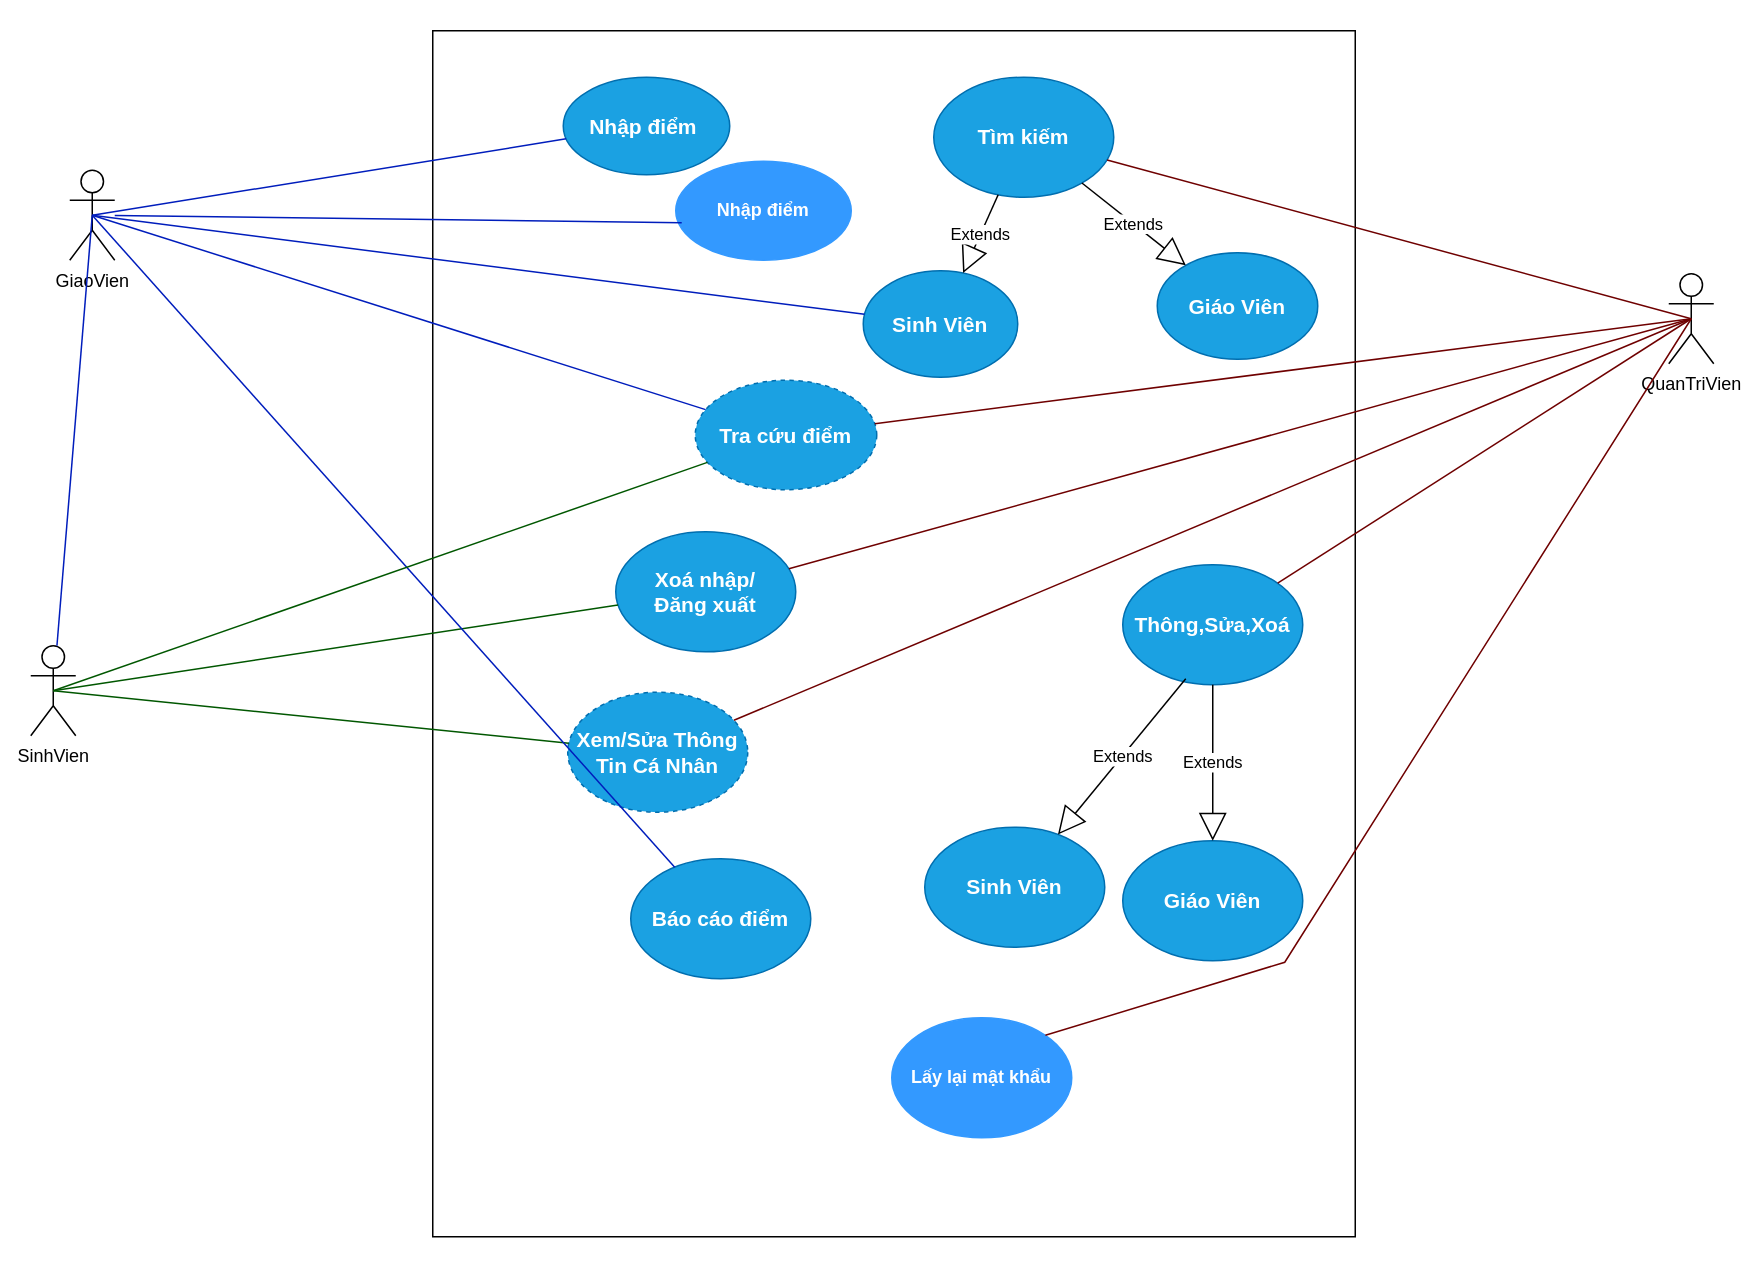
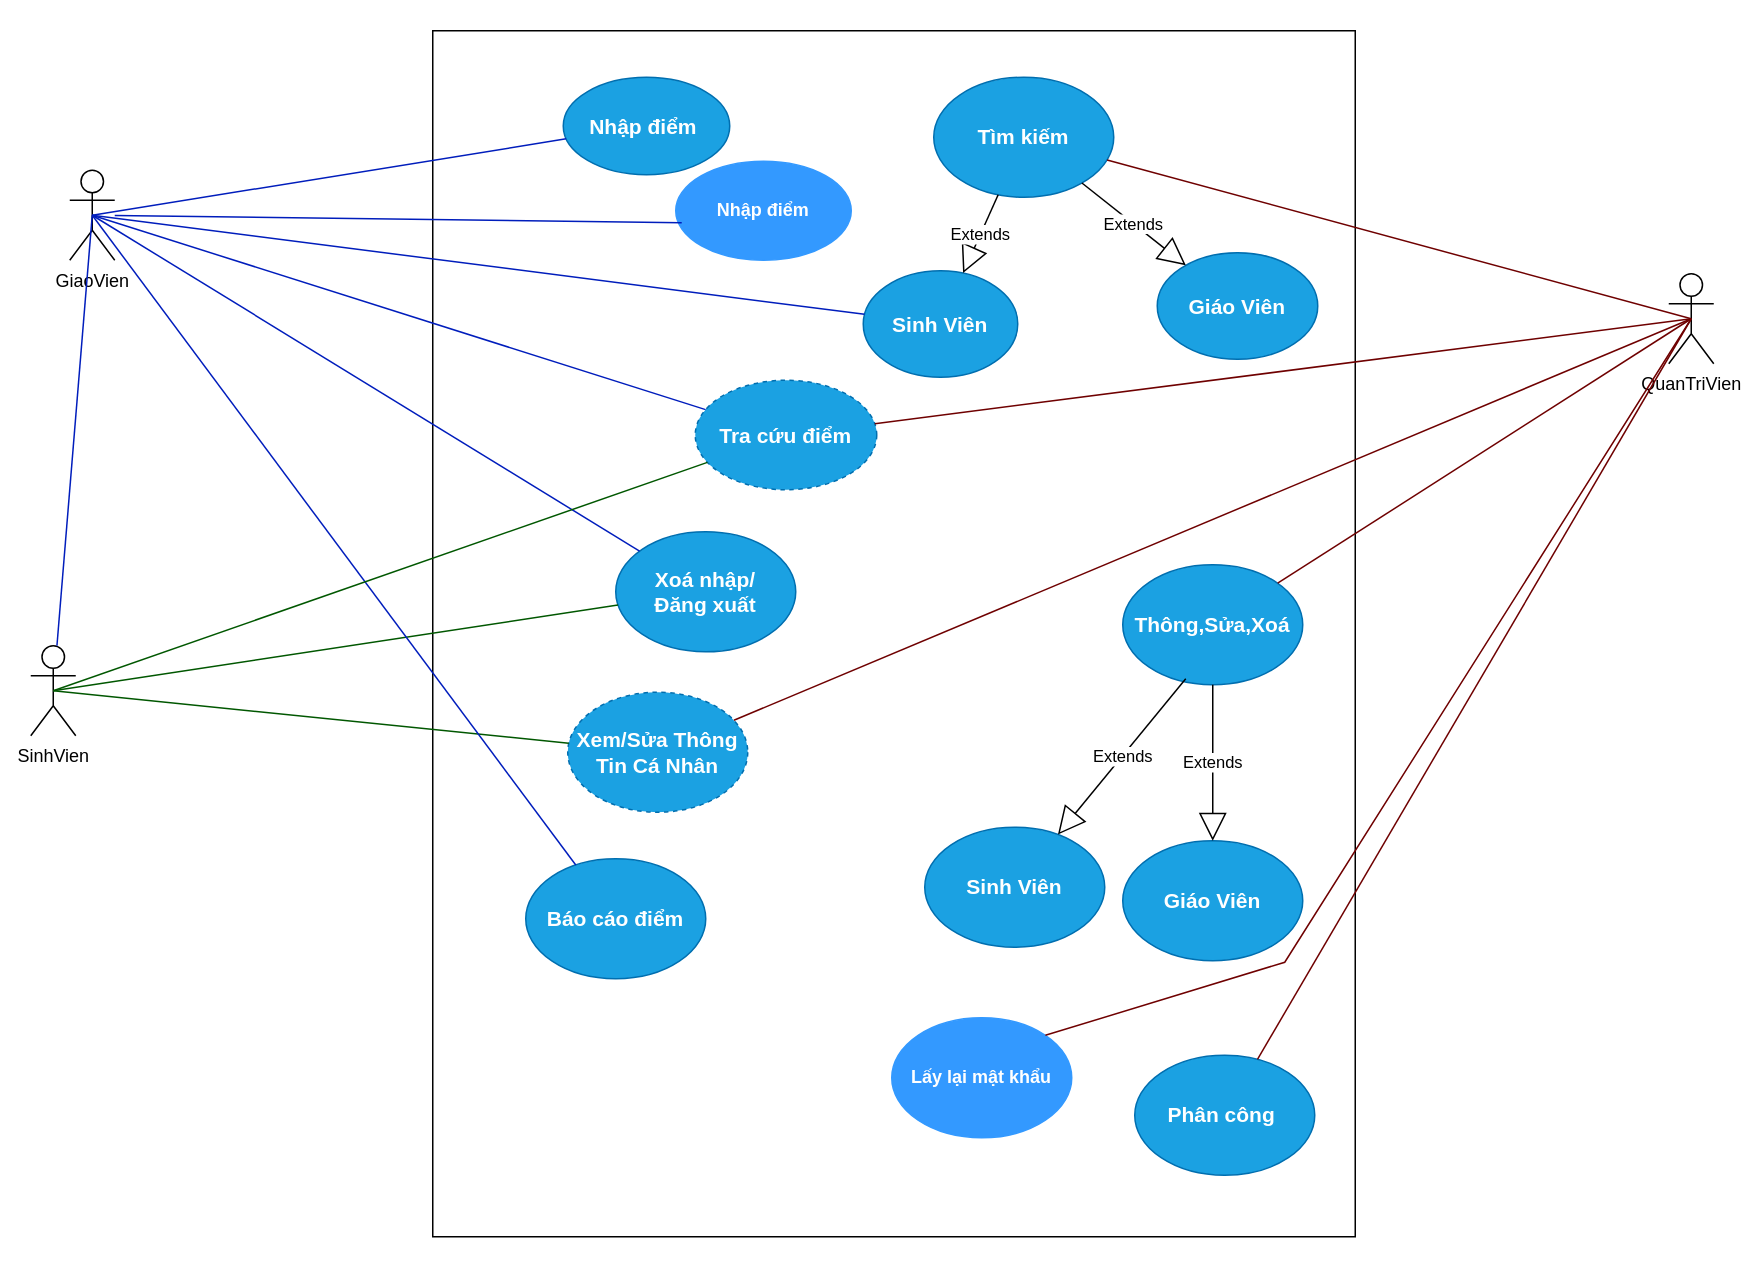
edge "GiaoVien" -- "Xoá nhập/ Đăng xuất": added
edge "QuanTriVien" -- "Xoá nhập/ Đăng xuất": removed
edge "QuanTriVien" -- "Phân công": added
node "Báo cáo điểm": moved (721, 919) -> (616, 919)
node "Phân công": added
